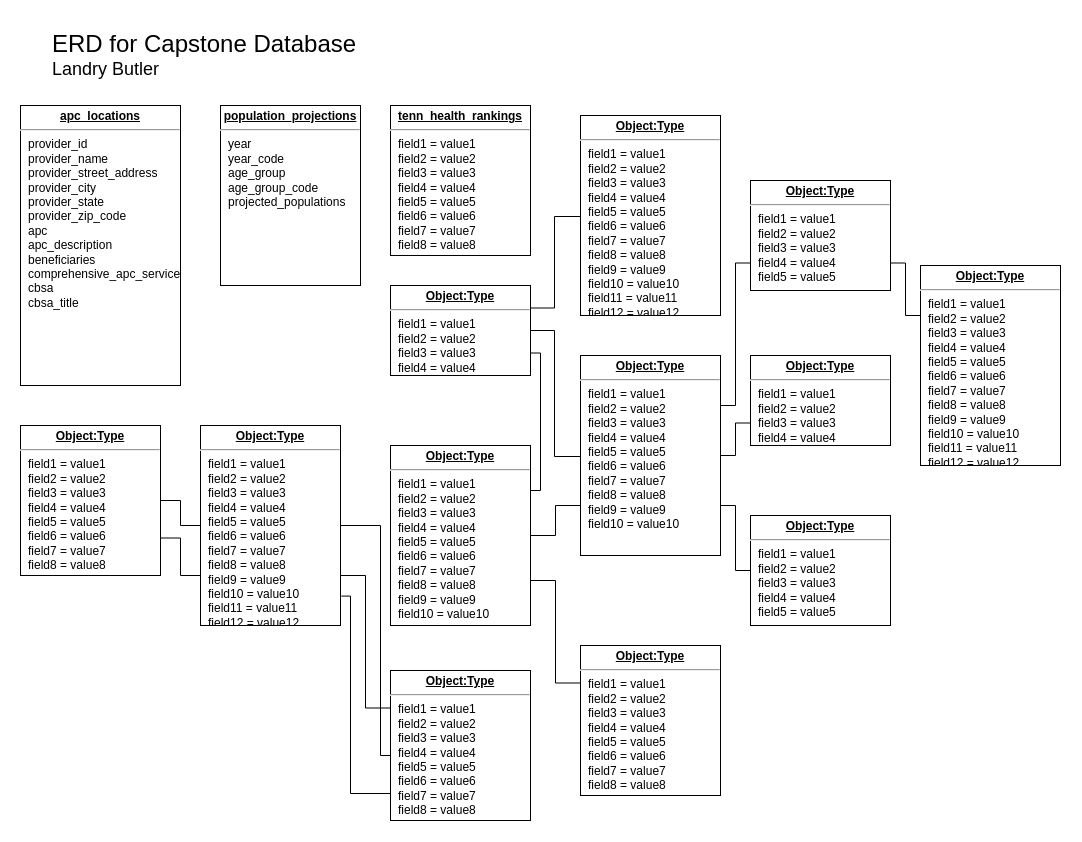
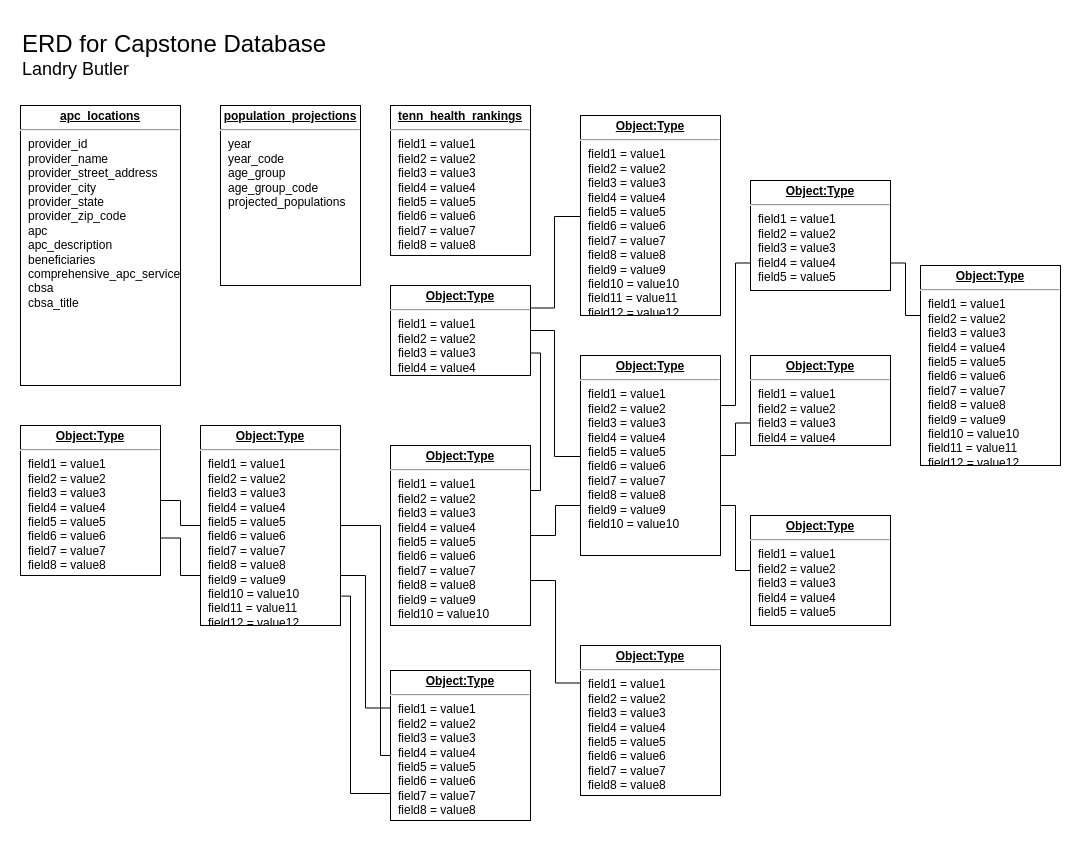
node "ERD for Capstone Database Landry Butler": moved (231, 56) -> (201, 56)
